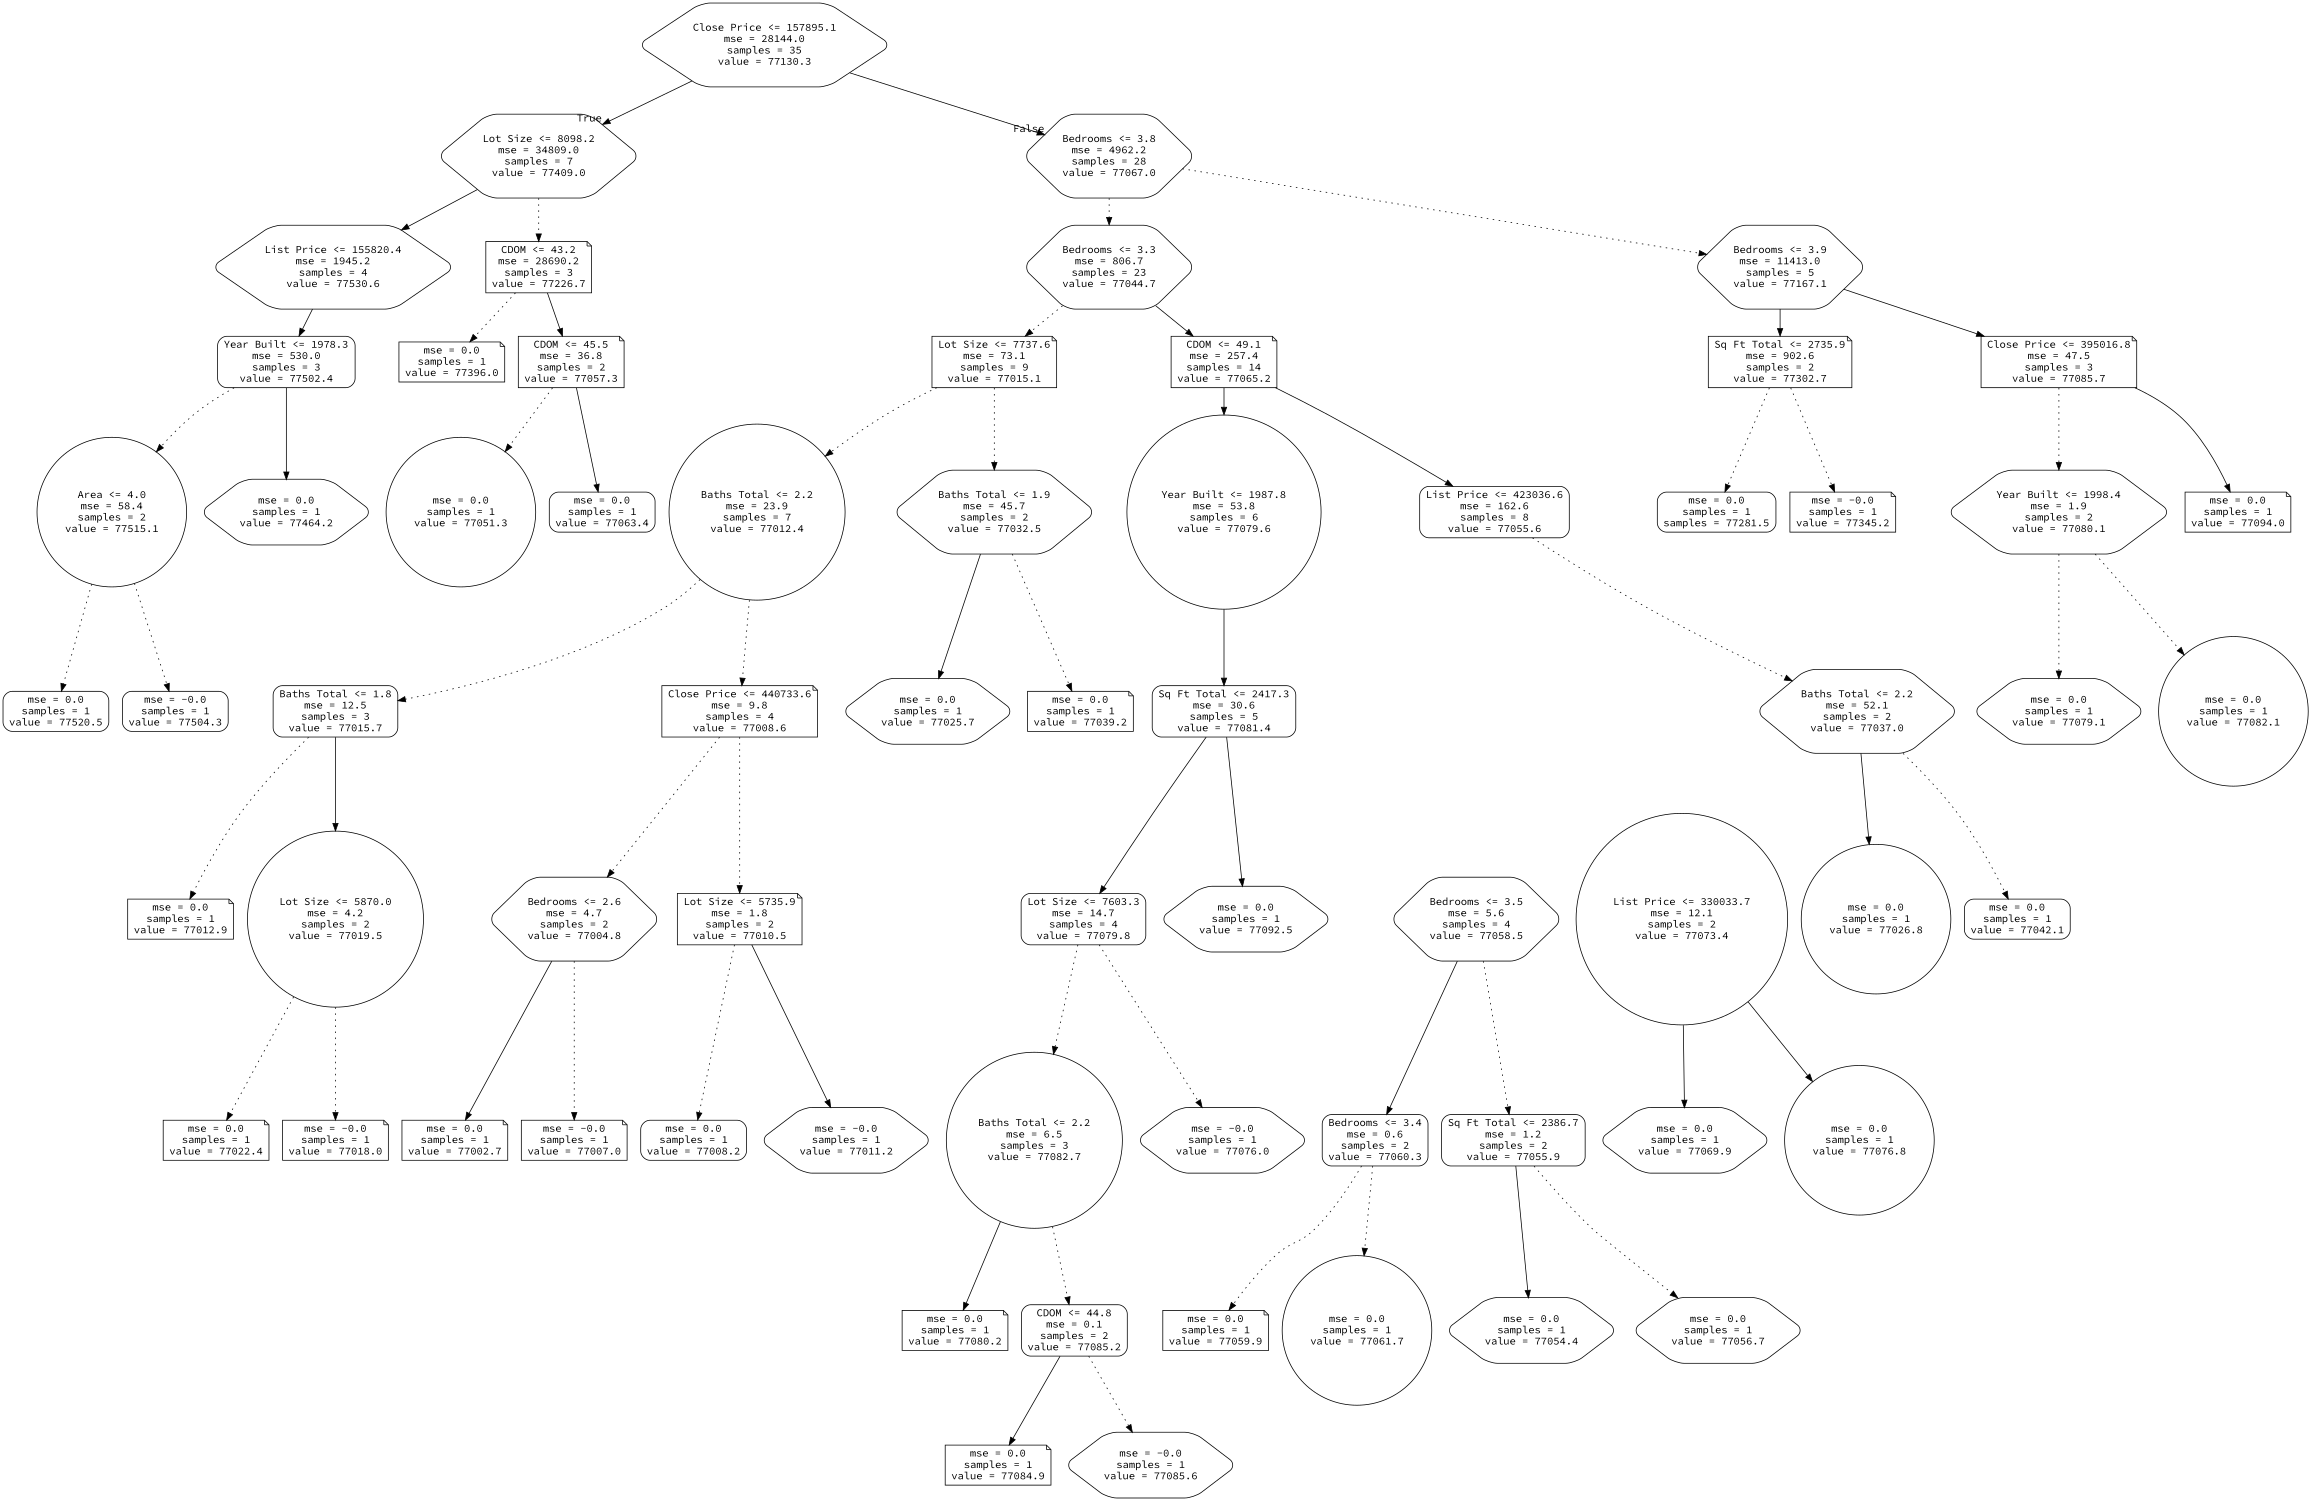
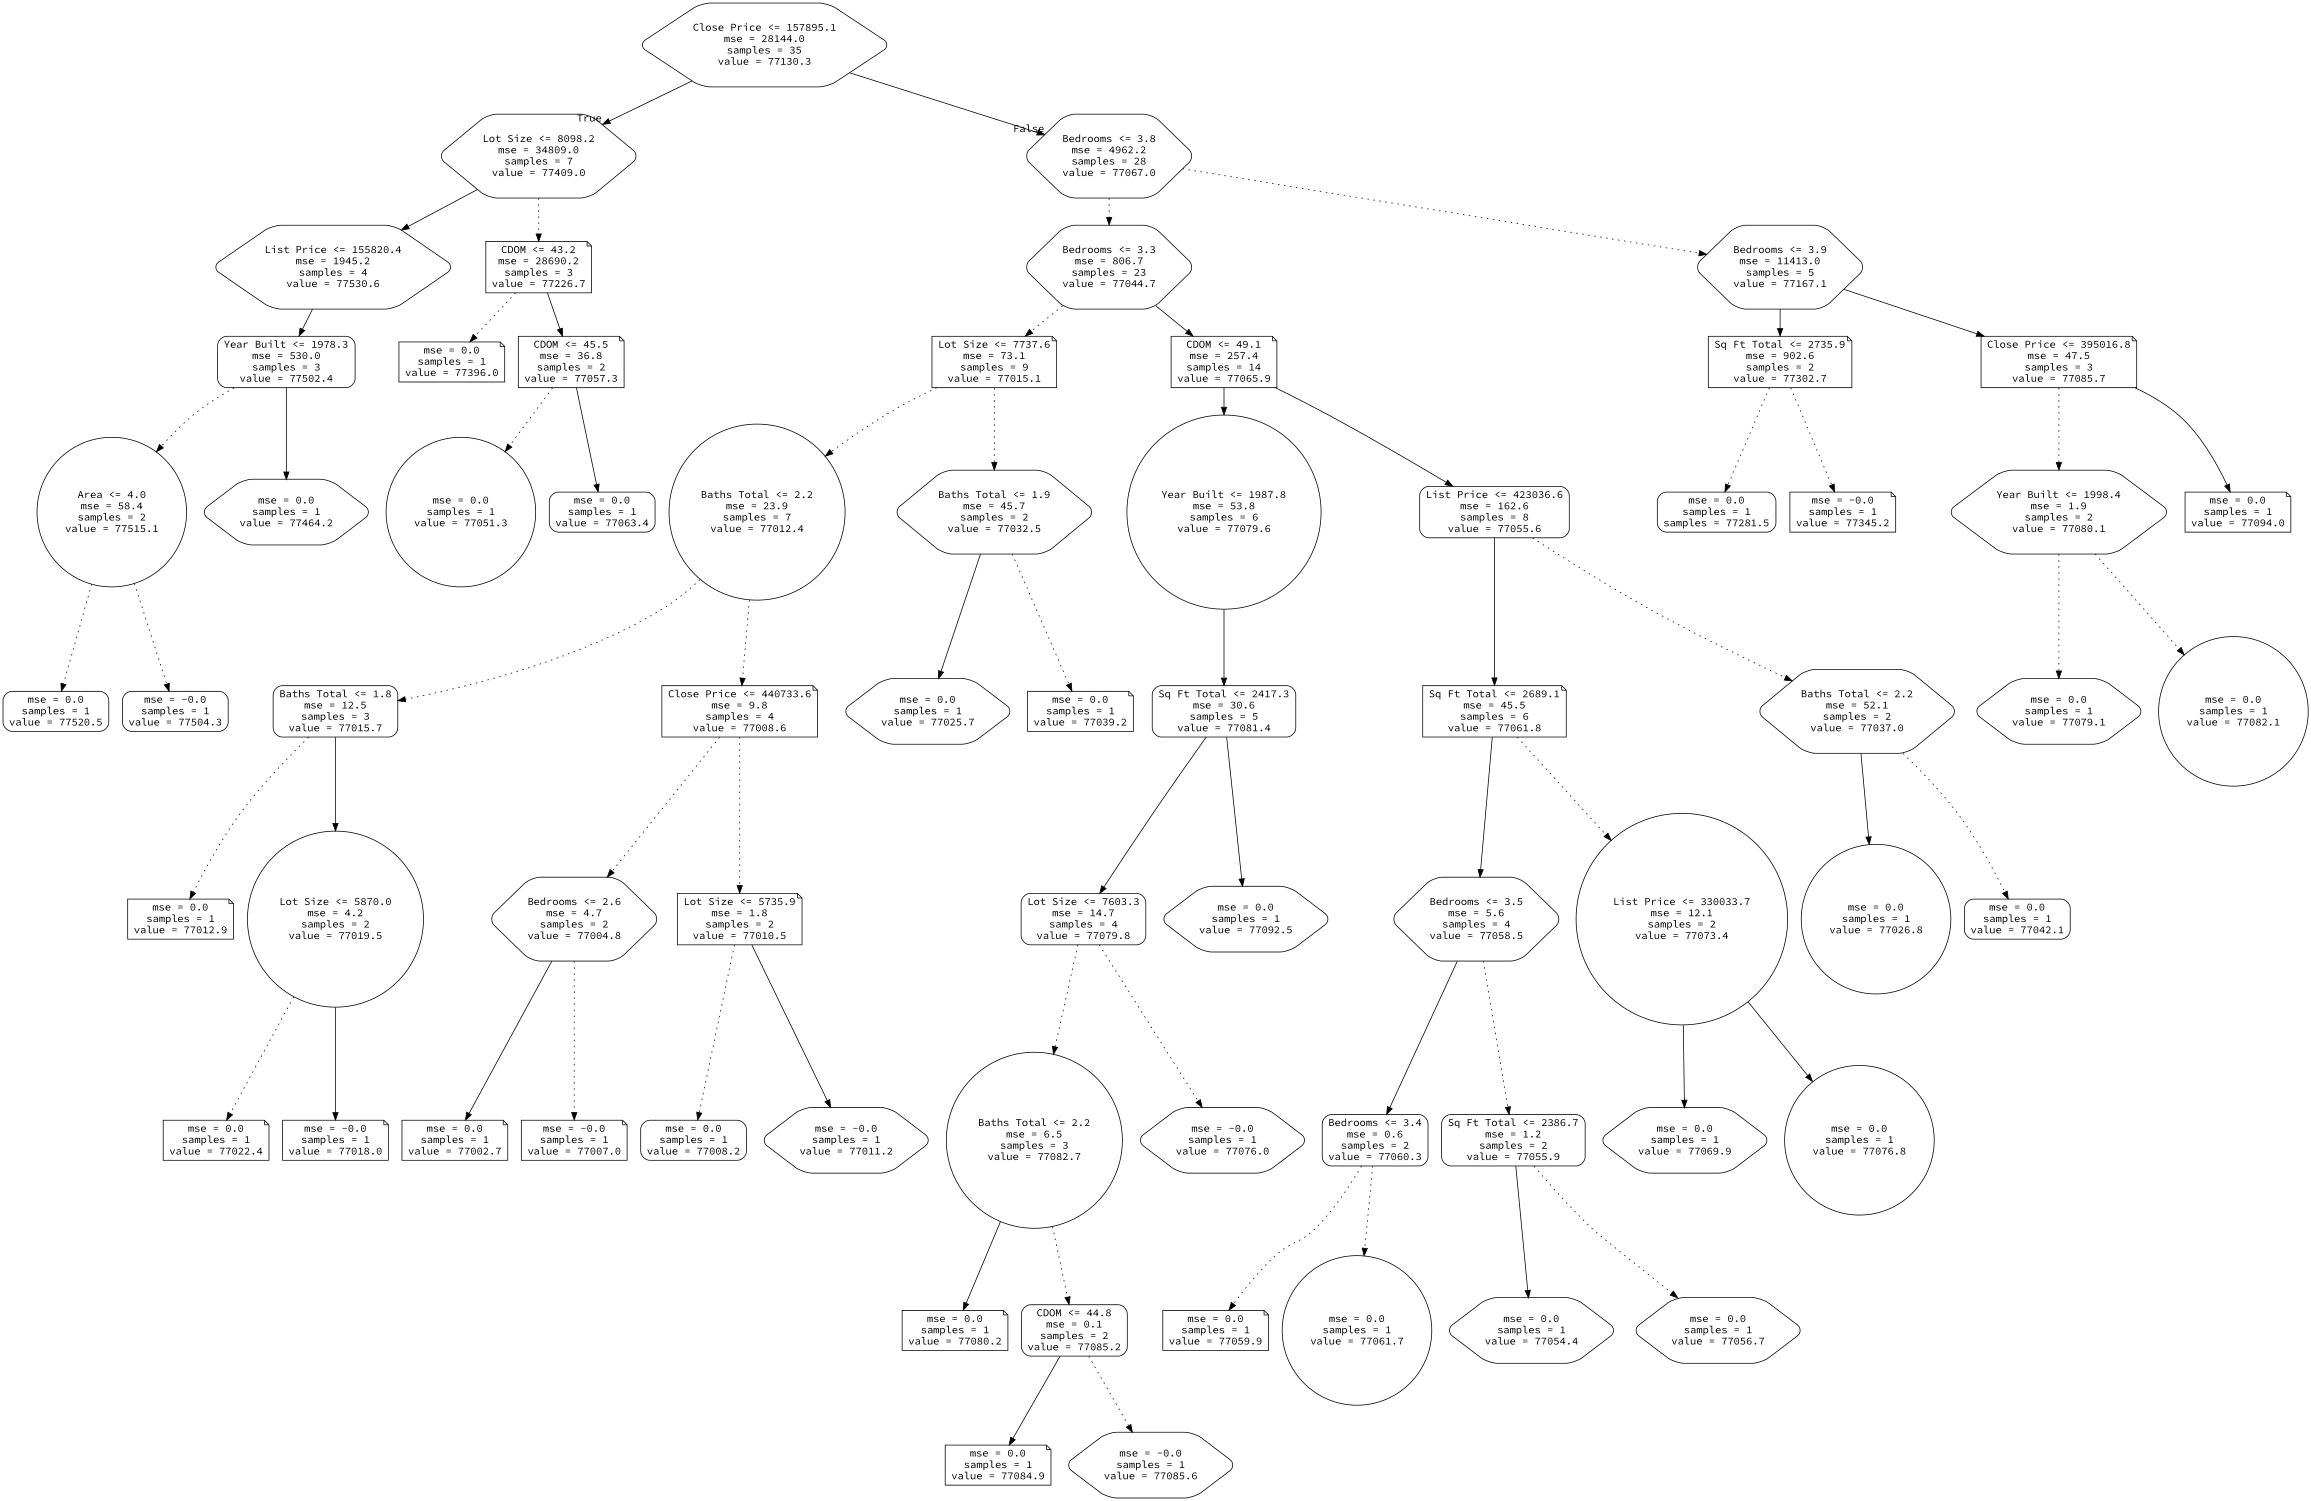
node "CDOM <= 49.1 mse = 257.4 samples = 14 value = 77065.2": label "CDOM <= 49.1 mse = 257.4 samples = 14 value = 77065.2" -> "CDOM <= 49.1 mse = 257.4 samples = 14 value = 77065.9"
node "Sq Ft Total <= 2689.1 mse = 45.5 samples = 6 value = 77061.8": added
edge "Lot Size <= 5870.0 mse = 4.2 samples = 2 value = 77019.5" -> "mse = -0.0 samples = 1 value = 77018.0": style dotted -> solid
